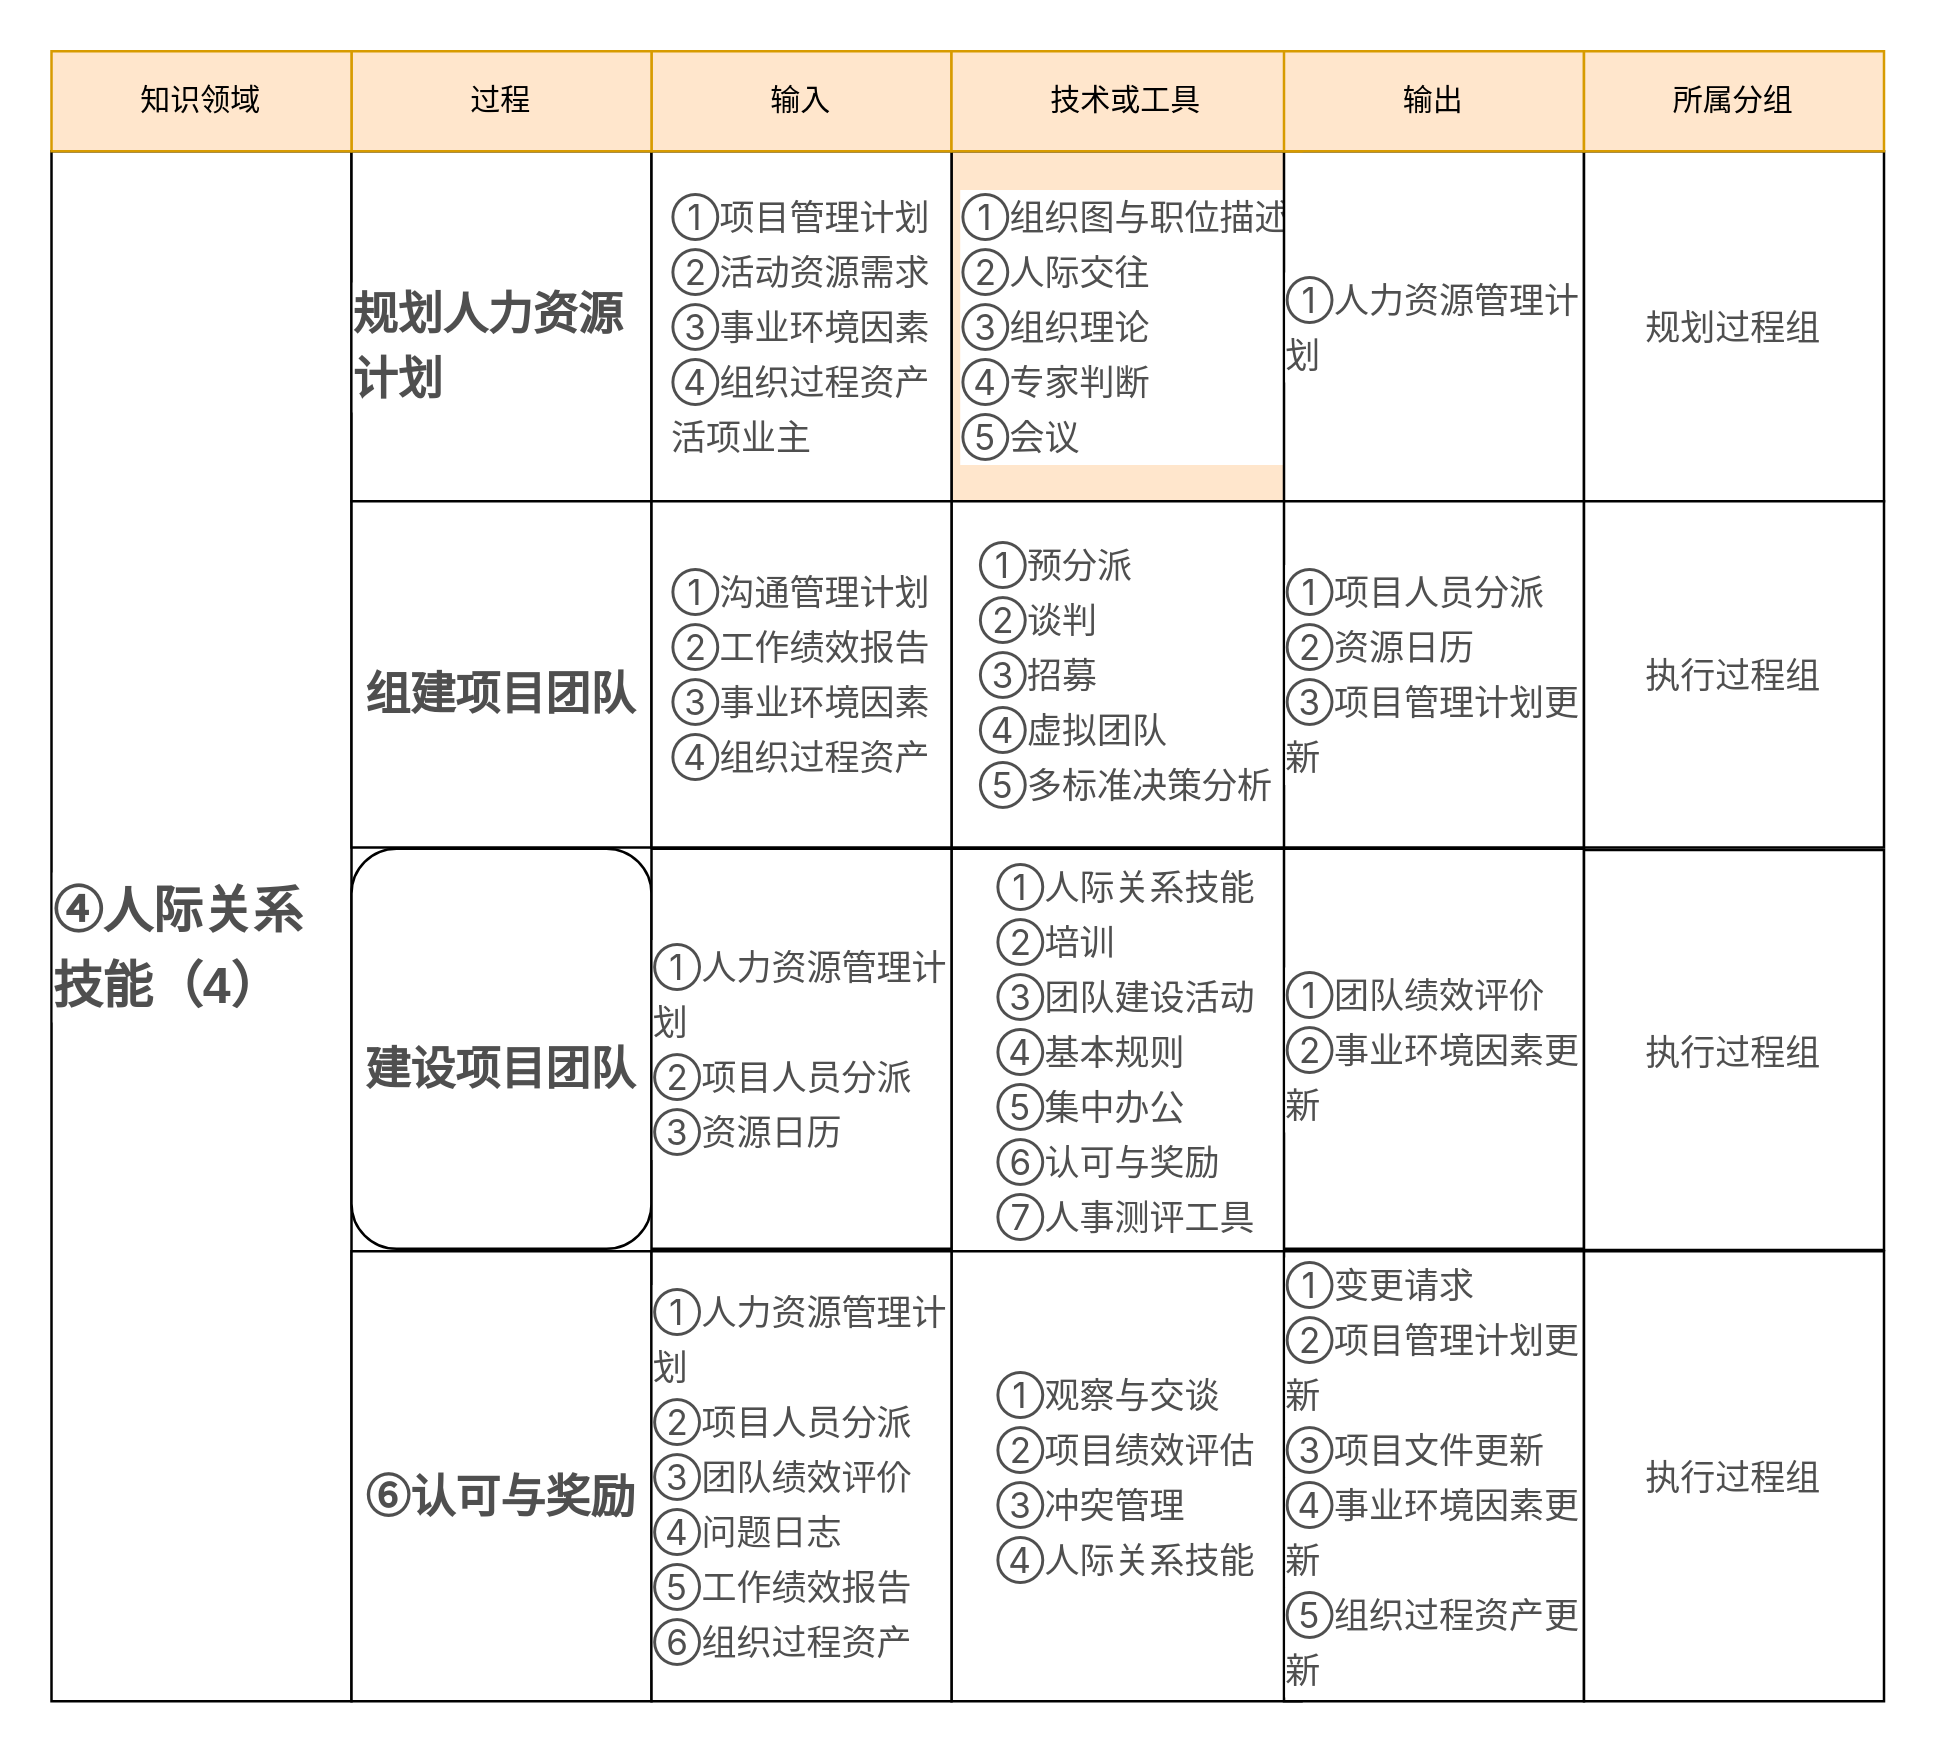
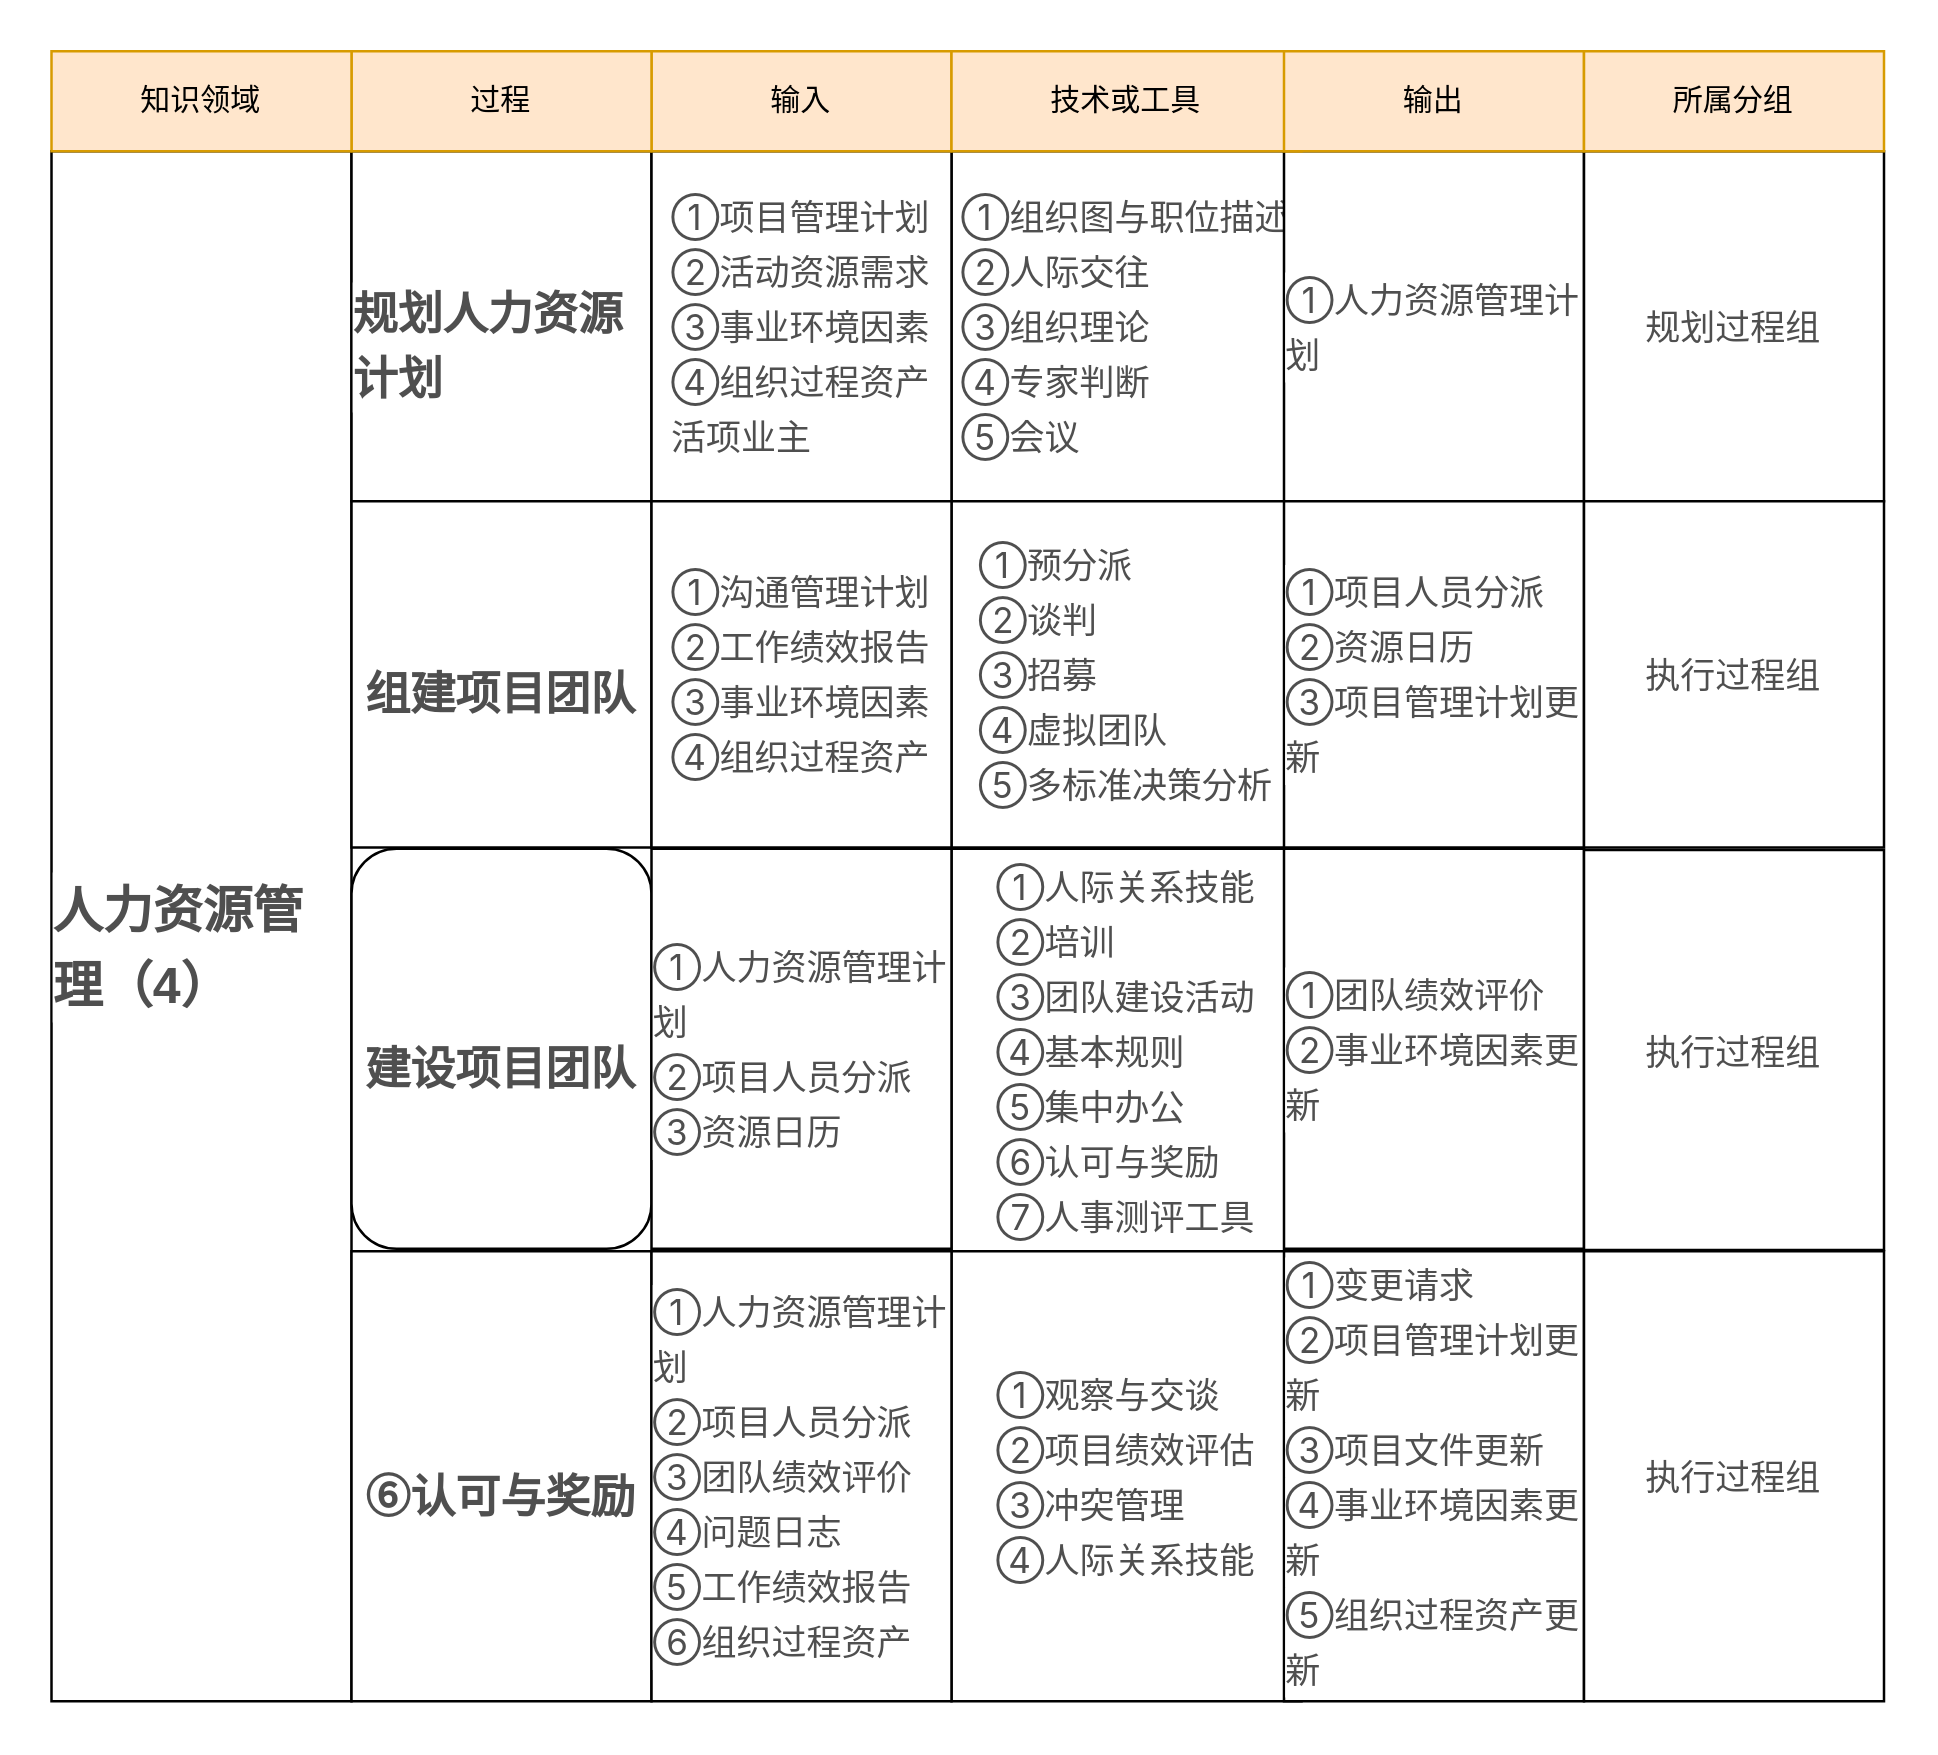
node "①组织图与职位描述 ②人际交往 ③组织理论 ④专家判断 ⑤会议": fillcolor #ffe6cc -> #ffffff
node "④人际关系技能（4）": label "④人际关系技能（4）" -> "人力资源管理（4）"
